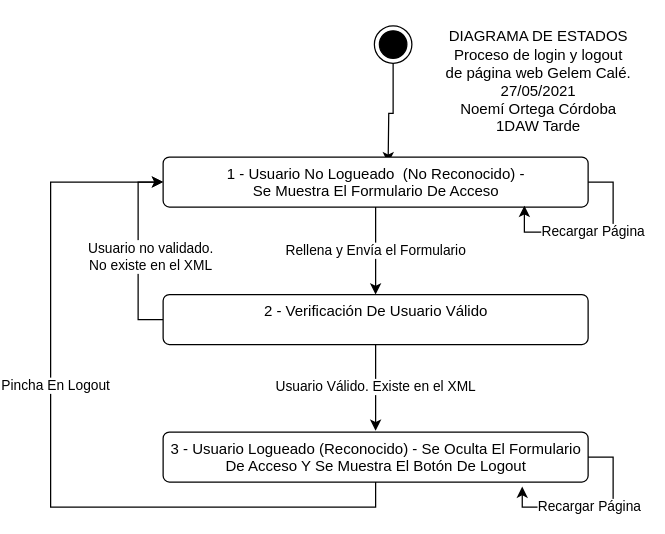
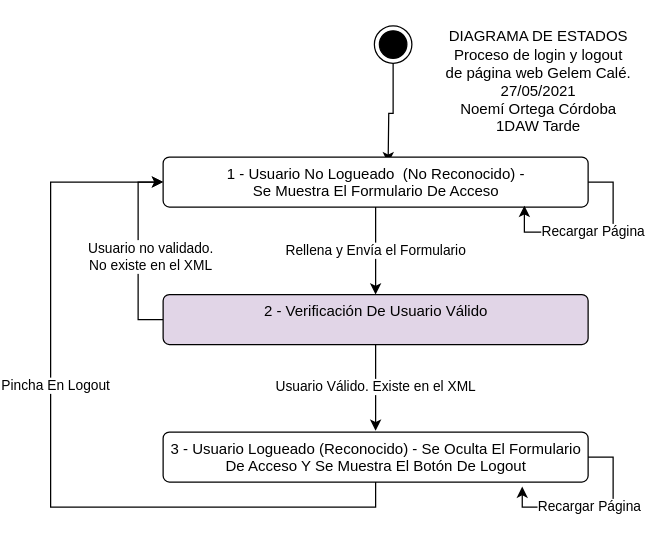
node "2 - Verificación De Usuario Válido": fillcolor #ffffff -> #e1d5e7
